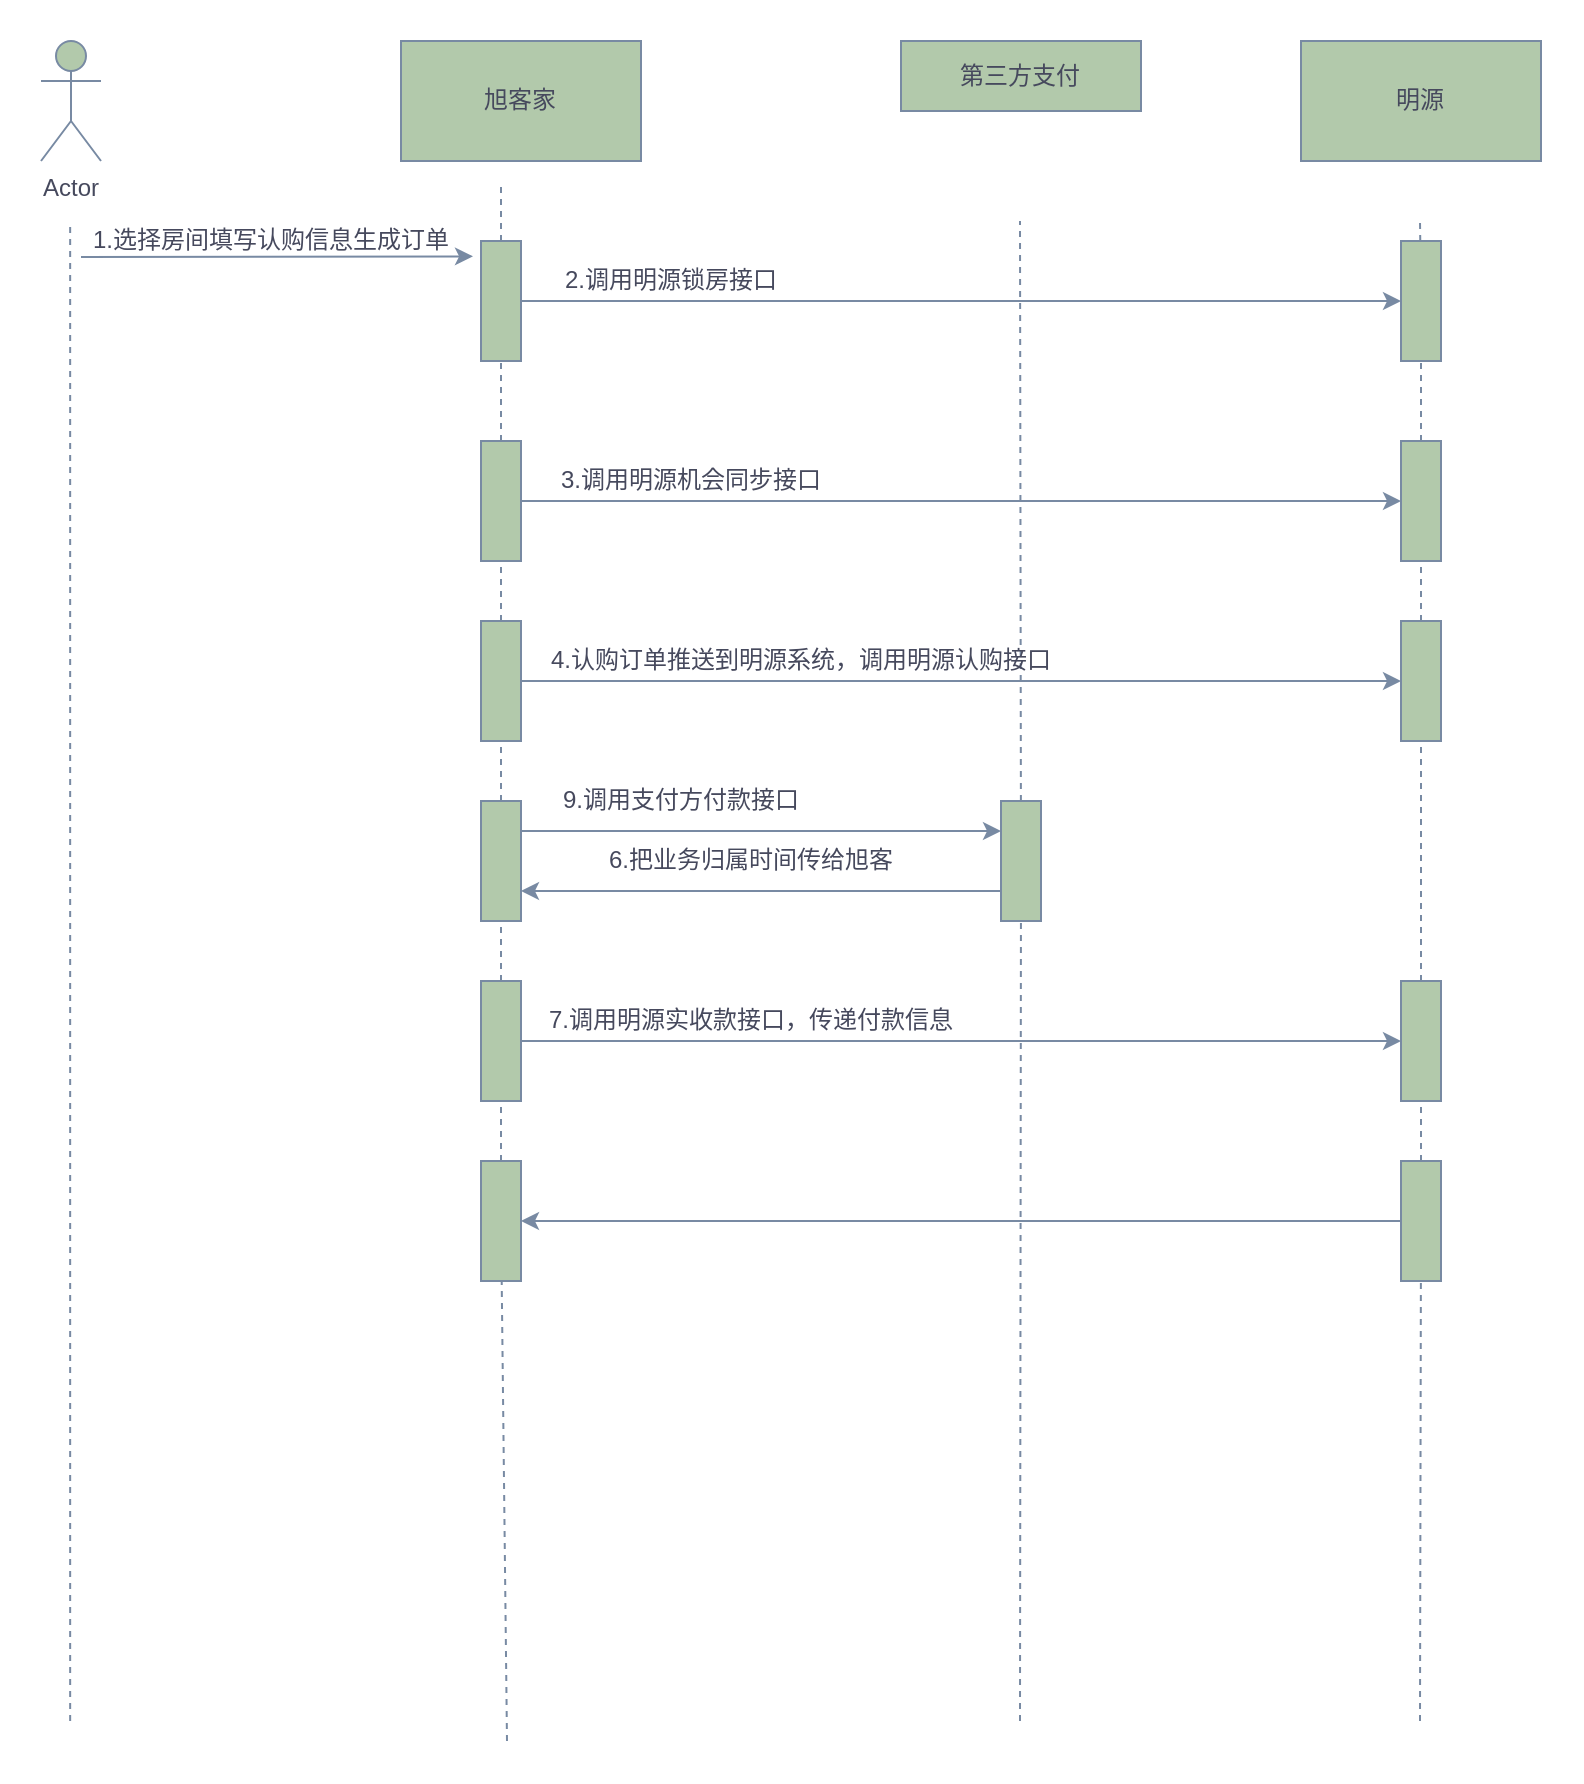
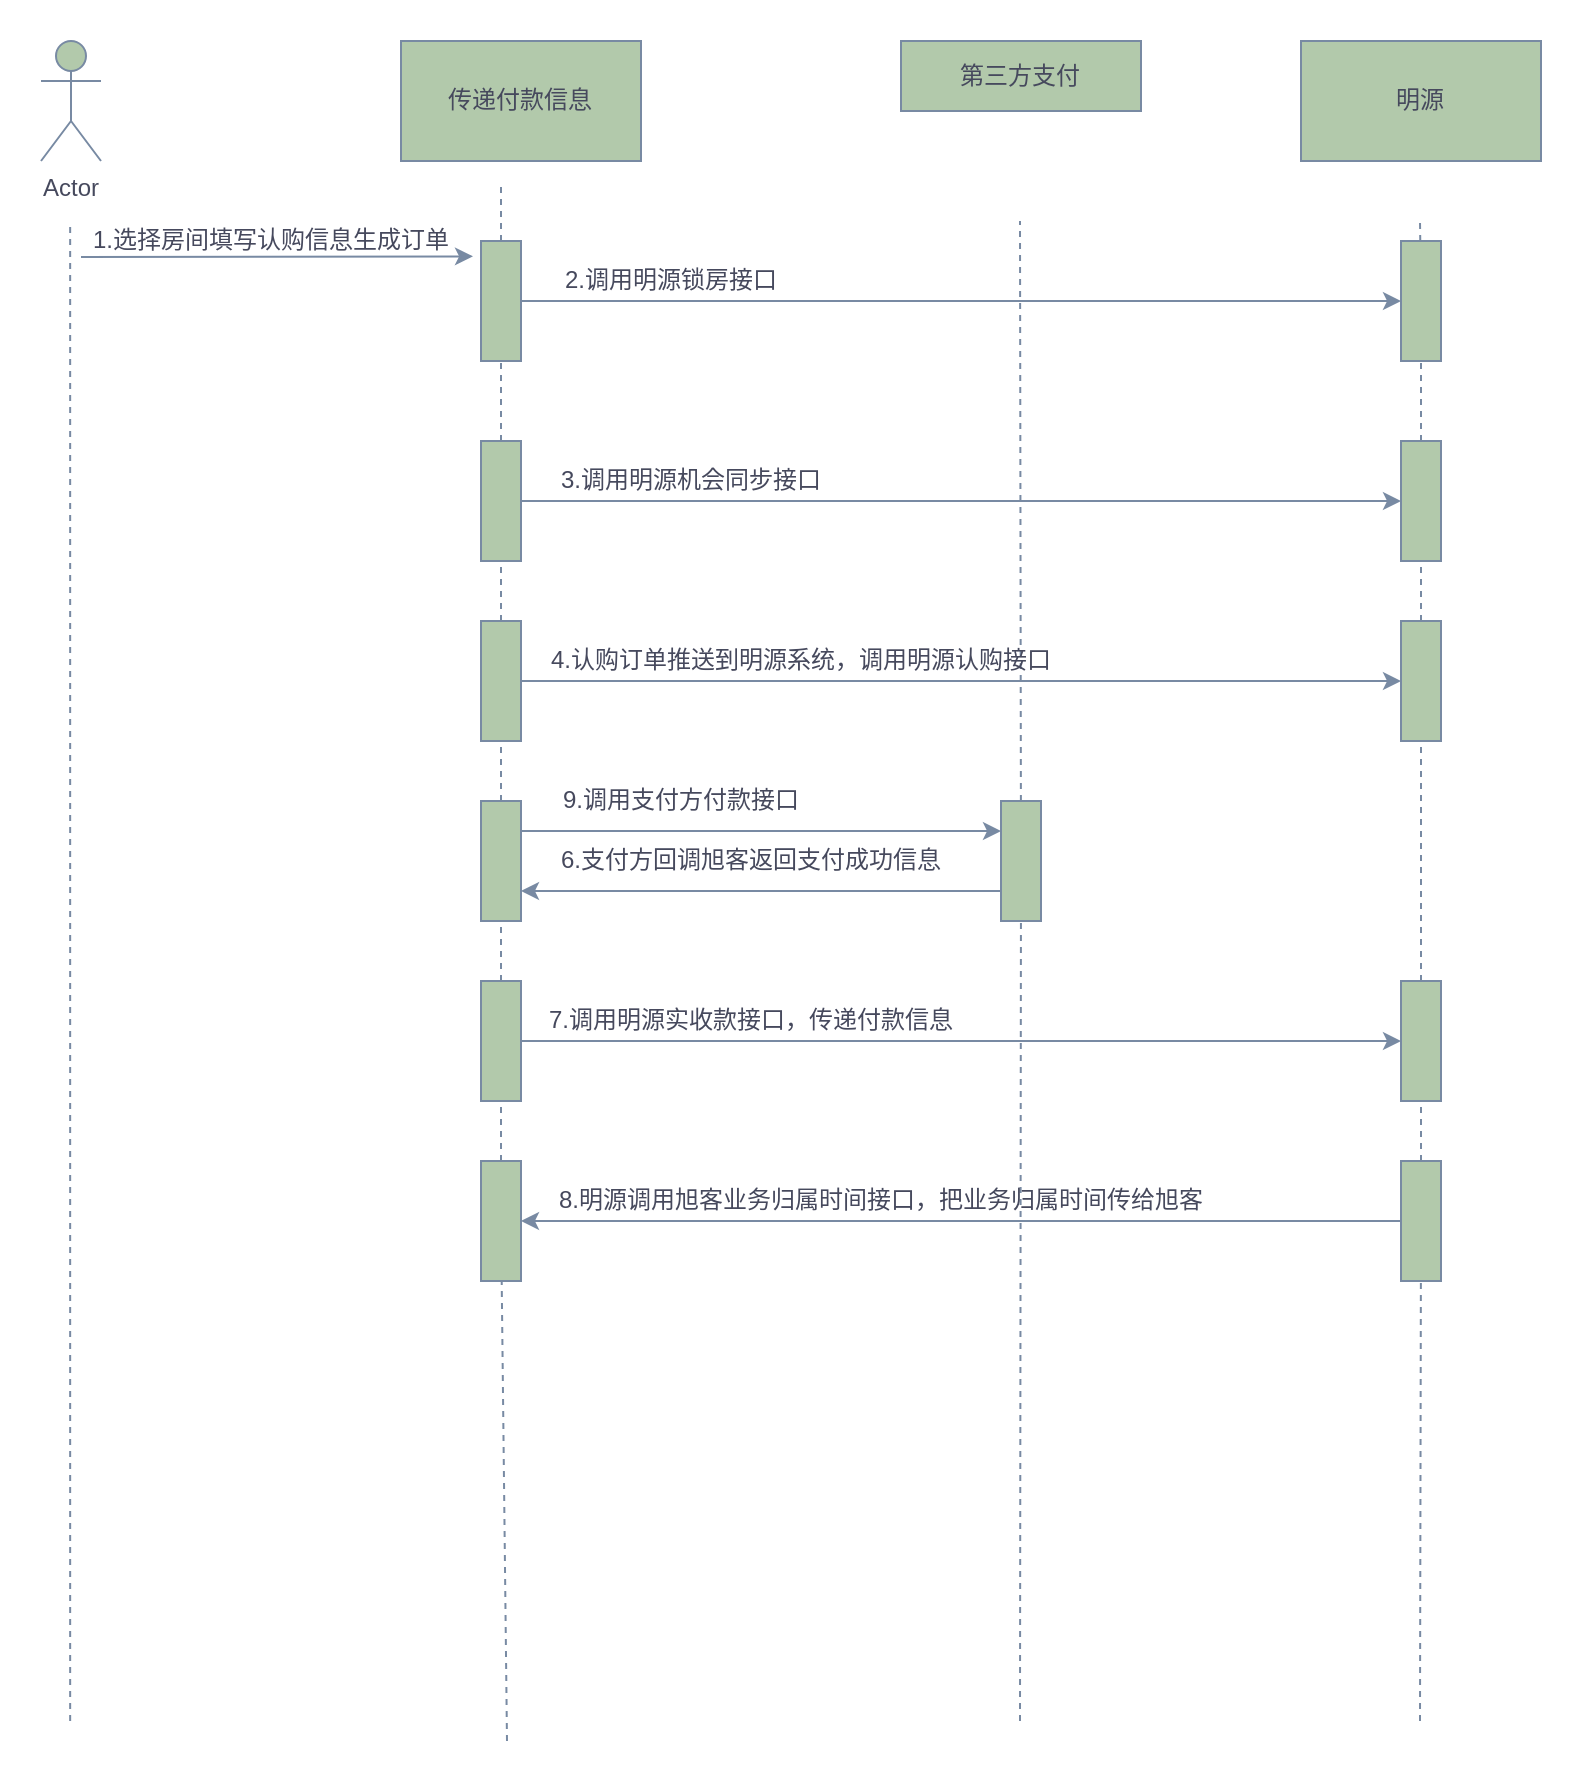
node "旭客家": label "旭客家" -> "传递付款信息"
node "6.把业务归属时间传给旭客": label "6.把业务归属时间传给旭客" -> "6.支付方回调旭客返回支付成功信息"
node "8.明源调用旭客业务归属时间接口，把业务归属时间传给旭客": added
